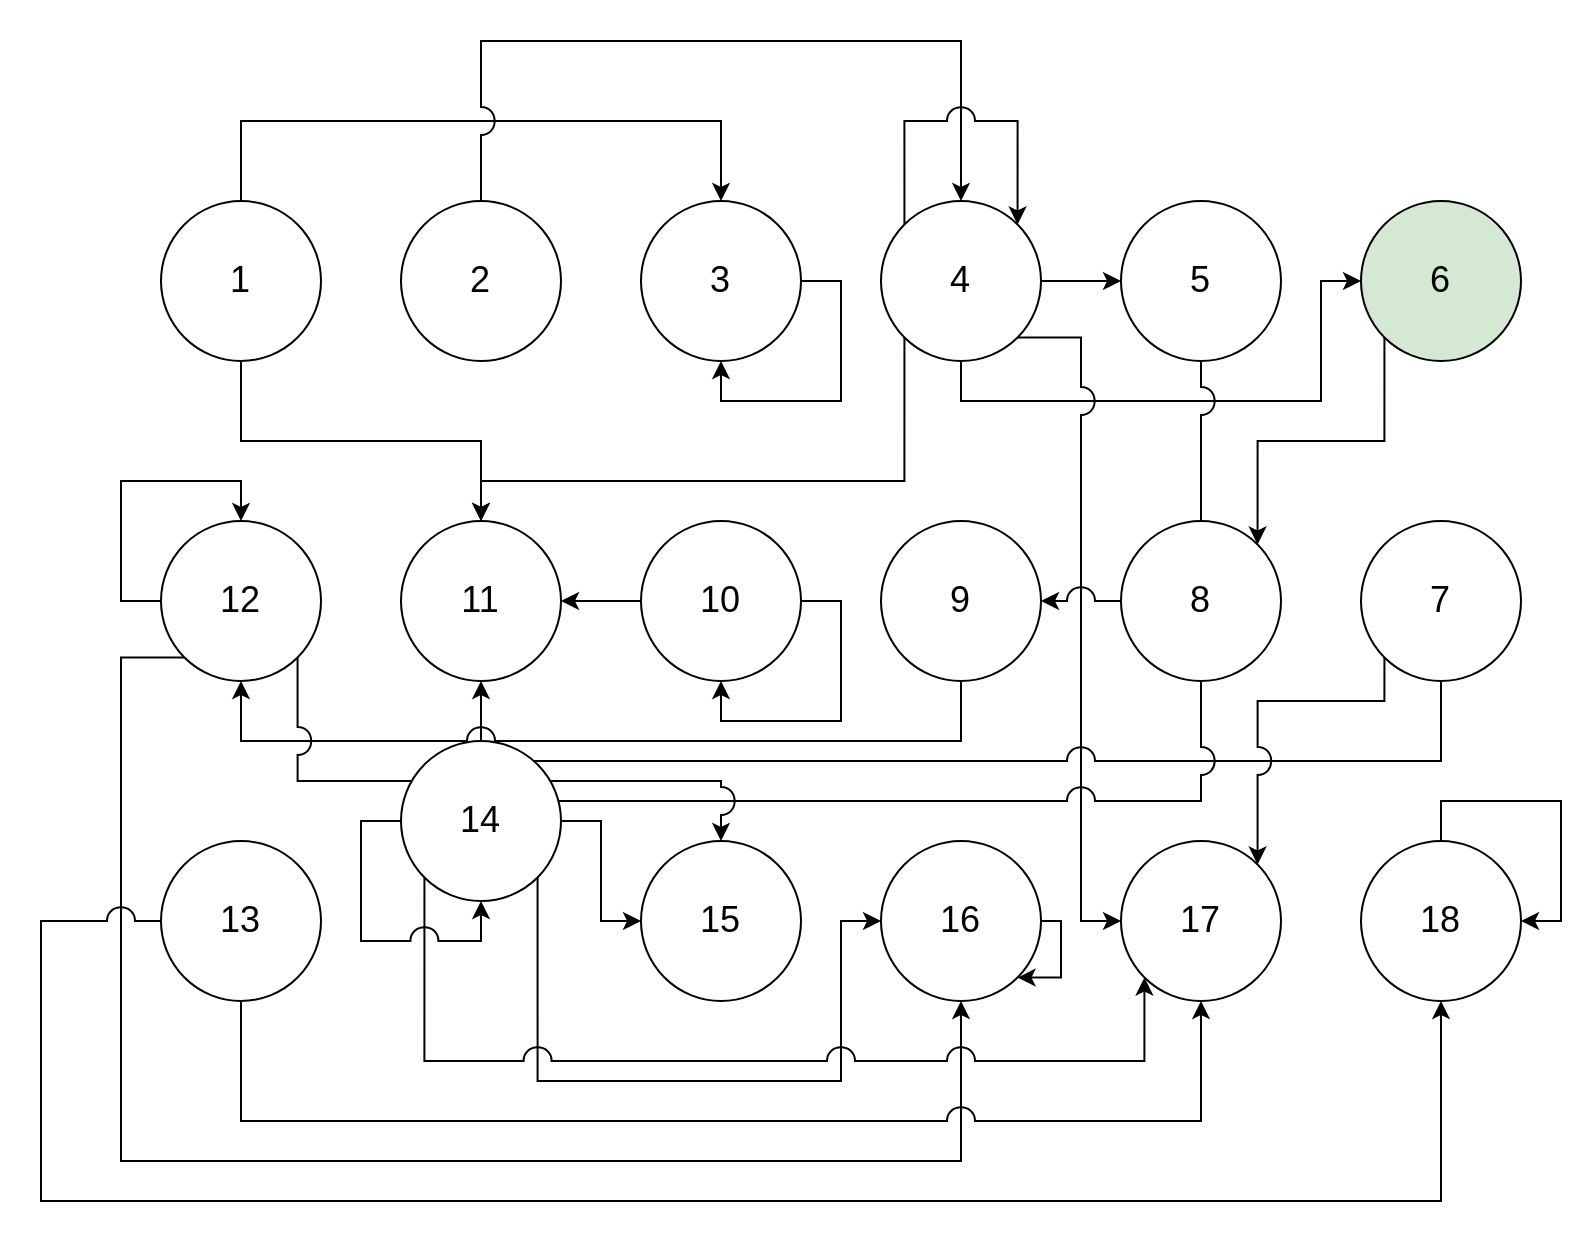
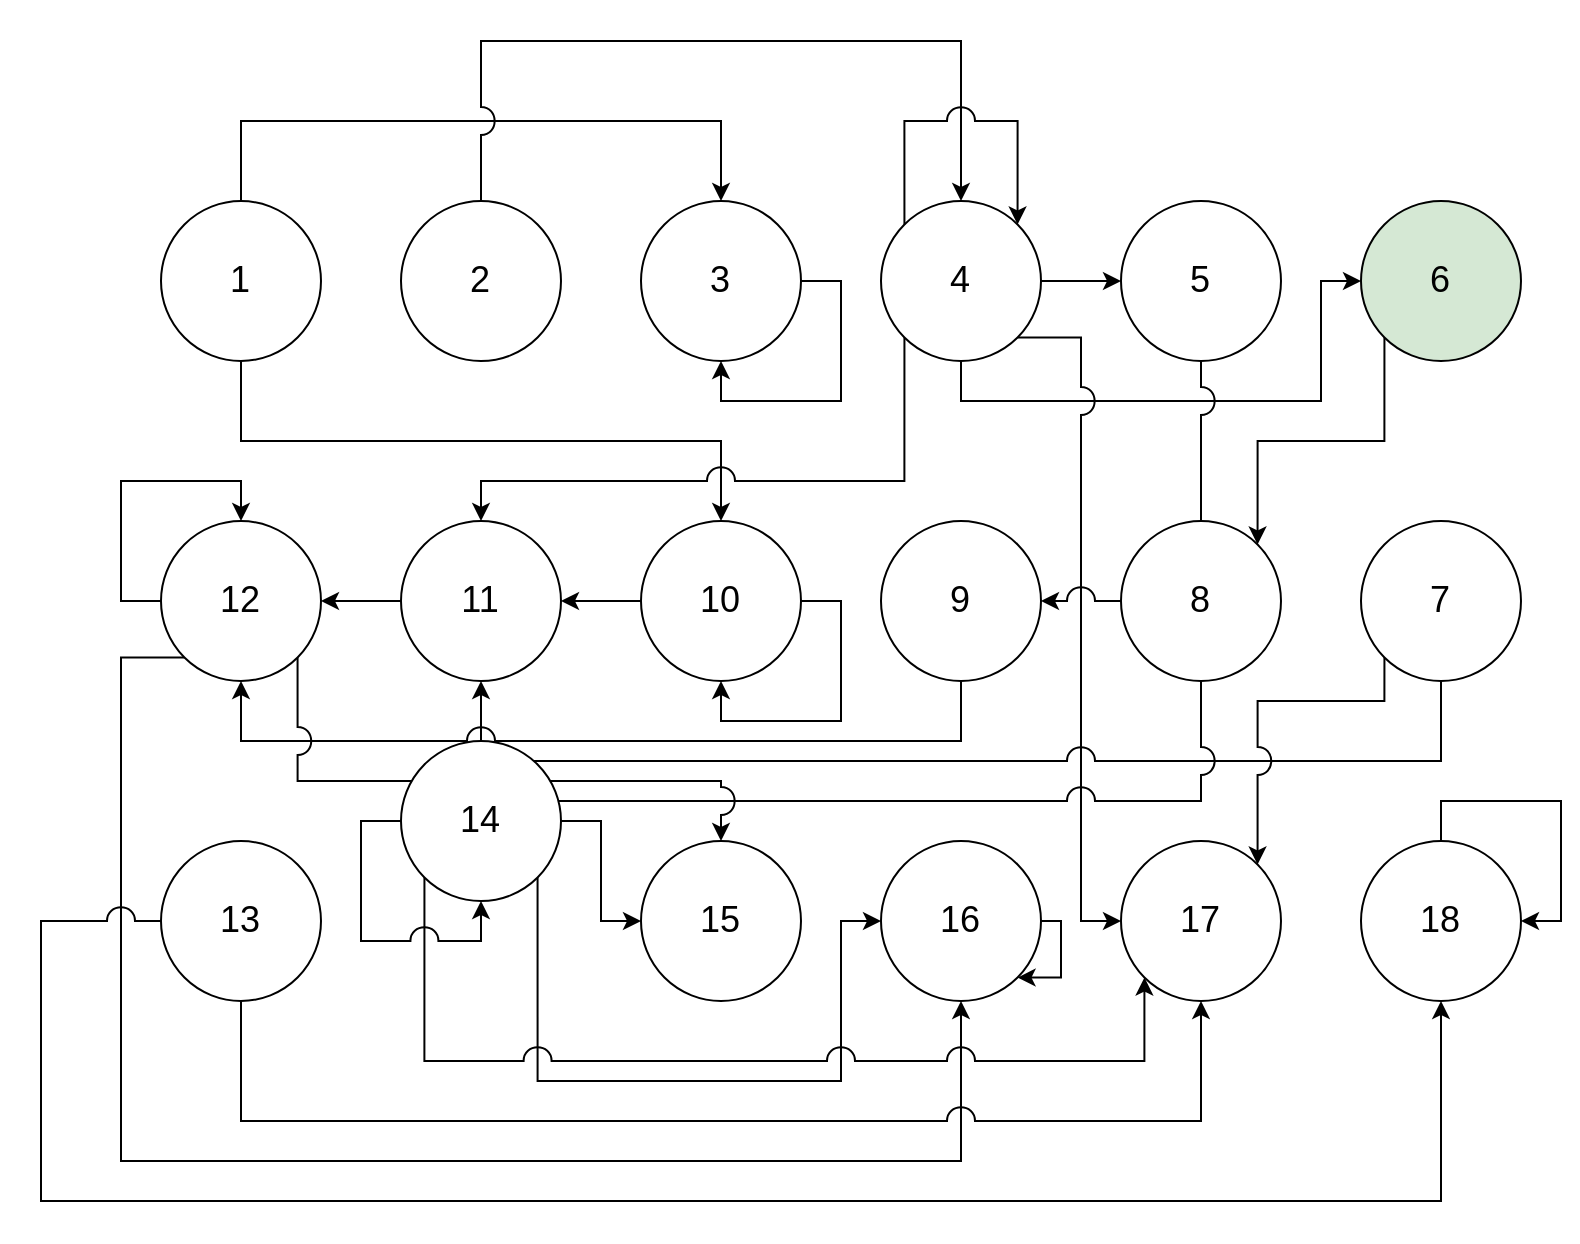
edge "1" -> "11": now "1" -> "10"
edge "11" -> "12": added
